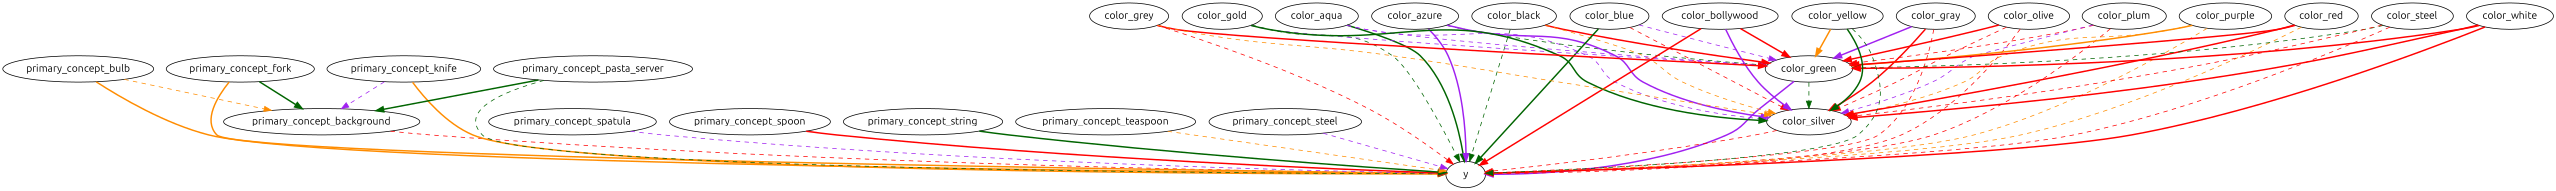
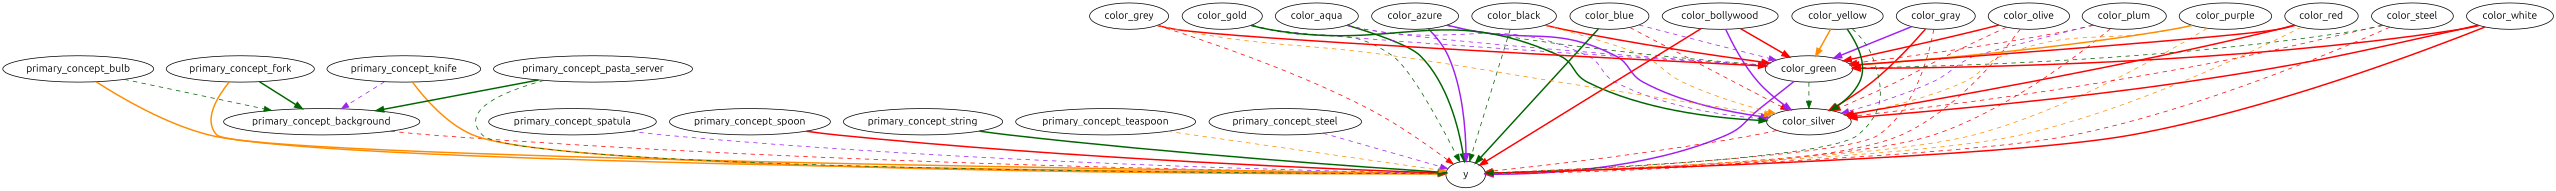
edge "primary_concept_bulb" -> "primary_concept_background": color darkorange -> darkgreen
